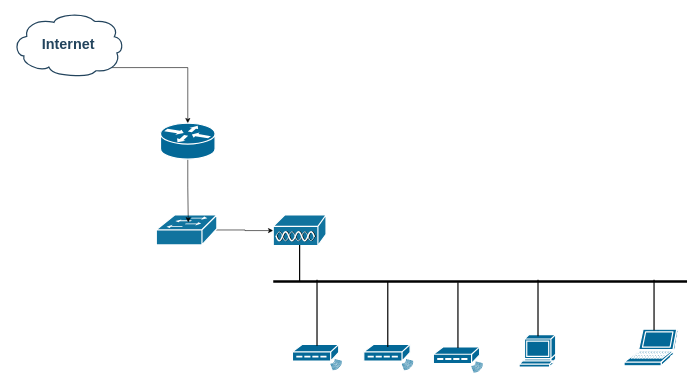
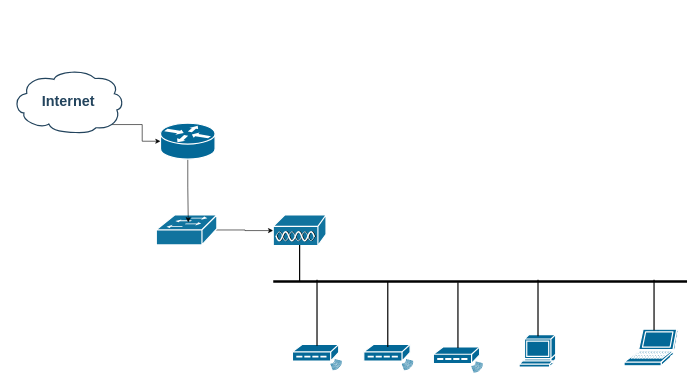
node "Internet": moved (68, 44) -> (68, 101)
